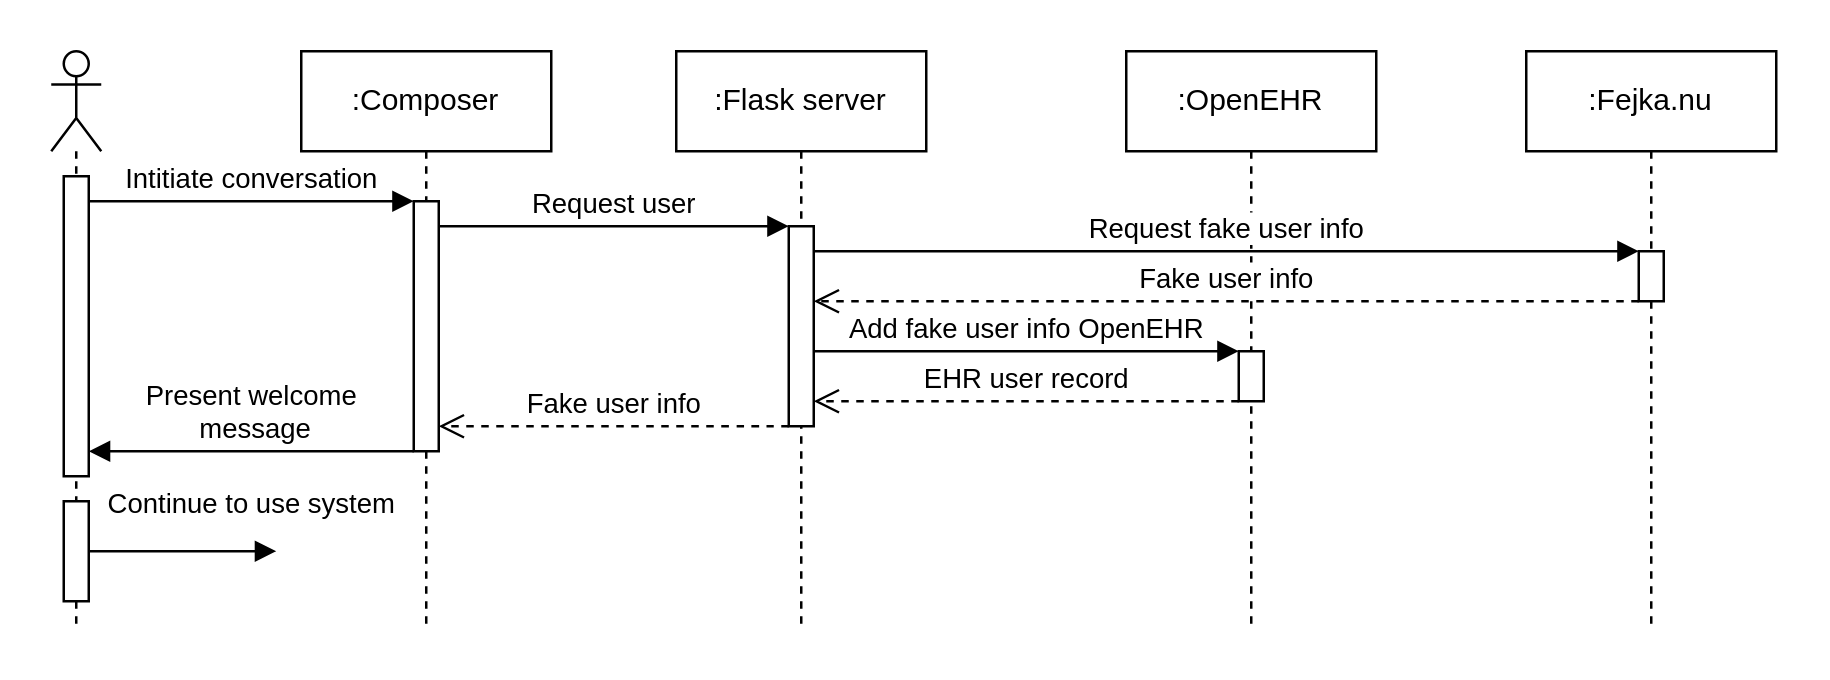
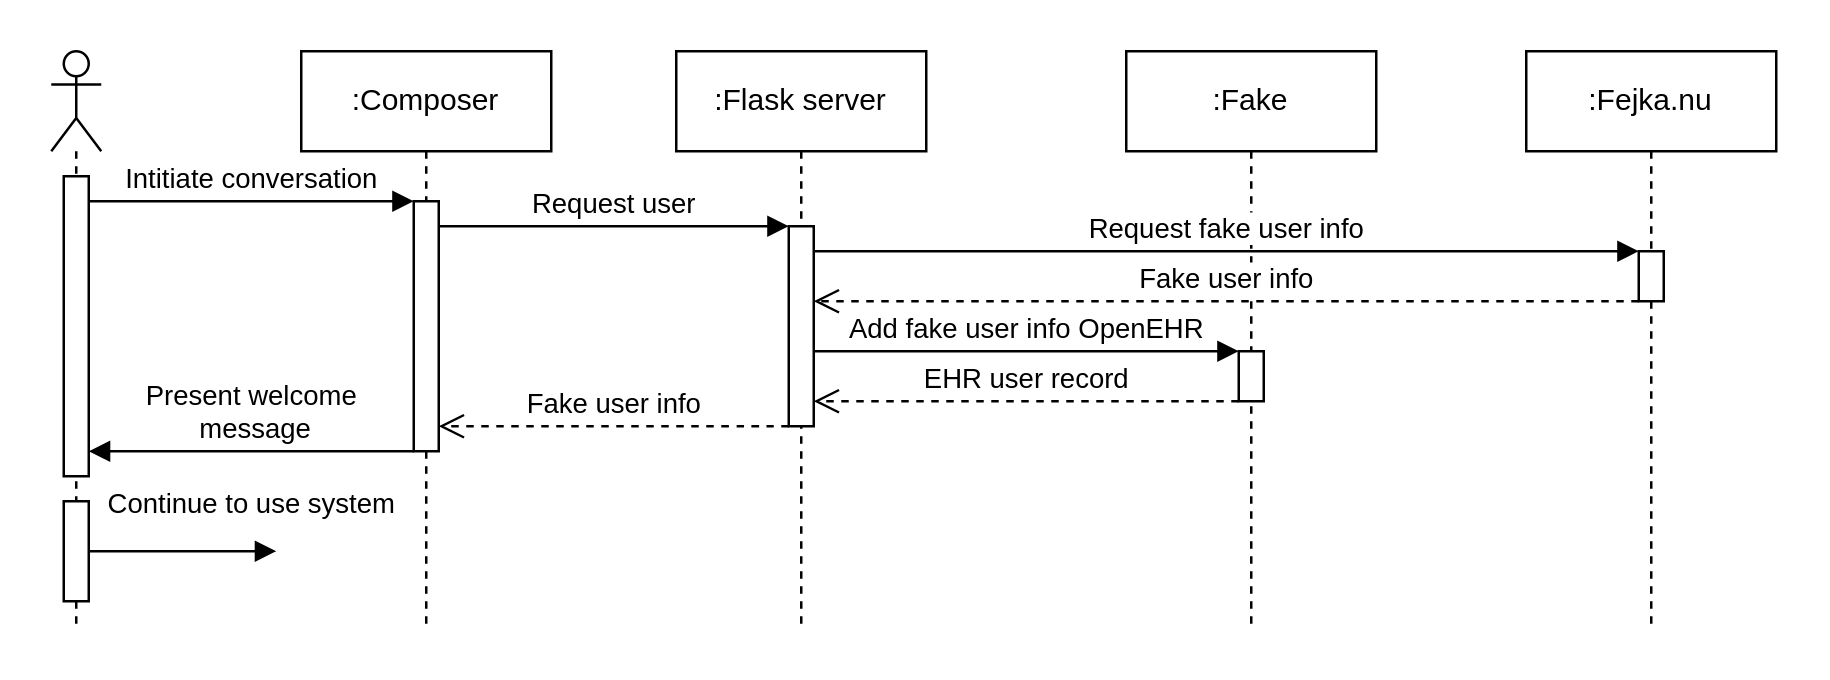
node ":OpenEHR": label ":OpenEHR" -> ":Fake"
